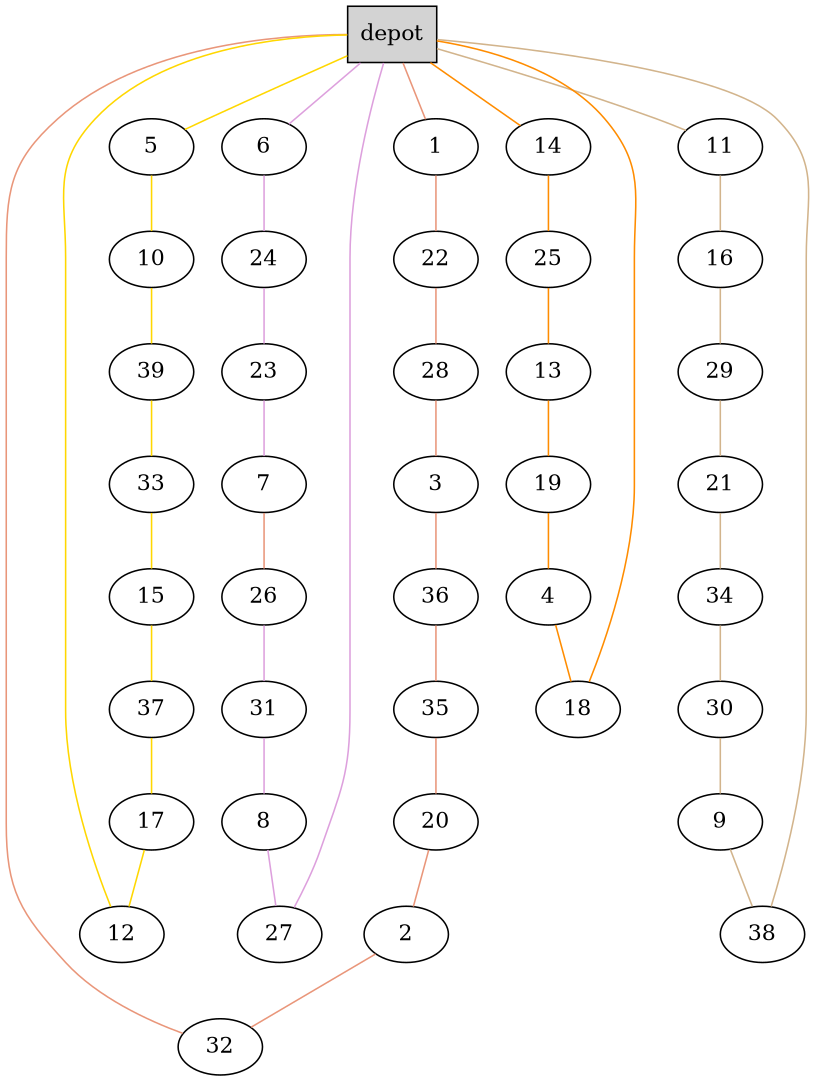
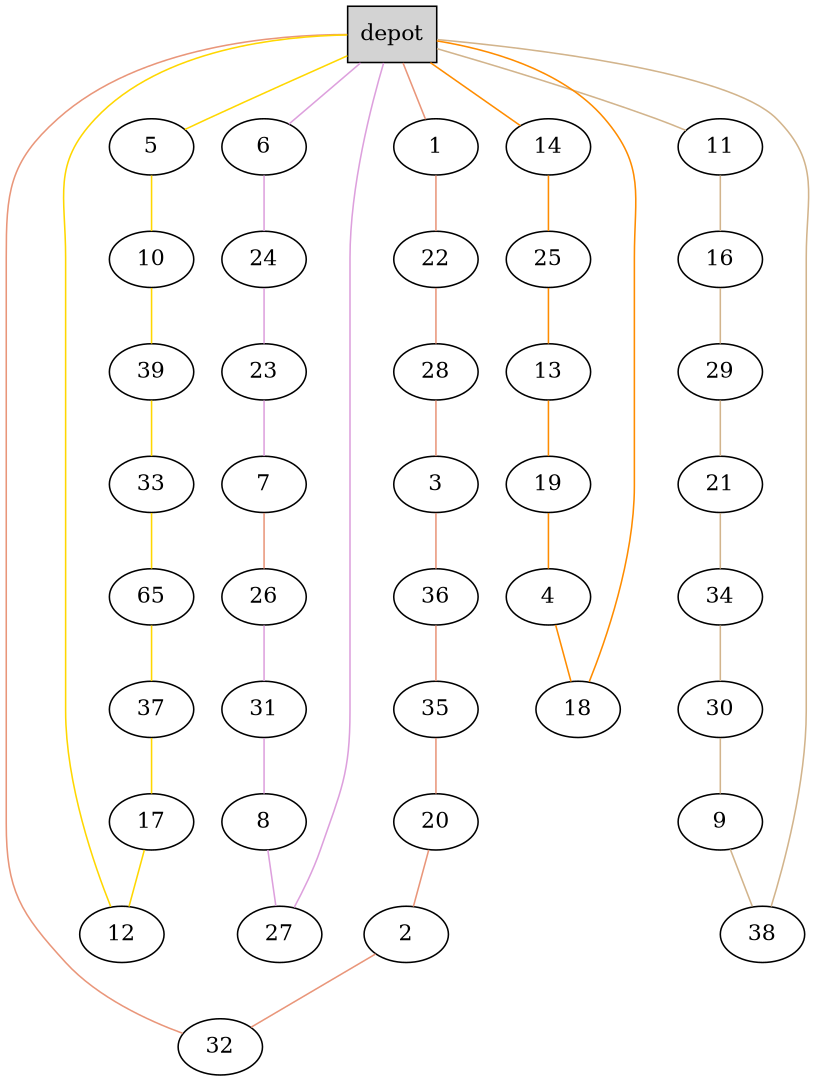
node "15": label "15" -> "65"
